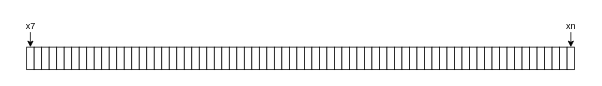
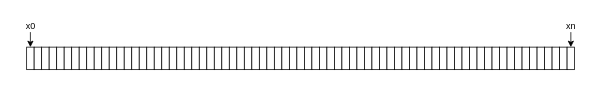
node "x7": label "x7" -> "x0"
